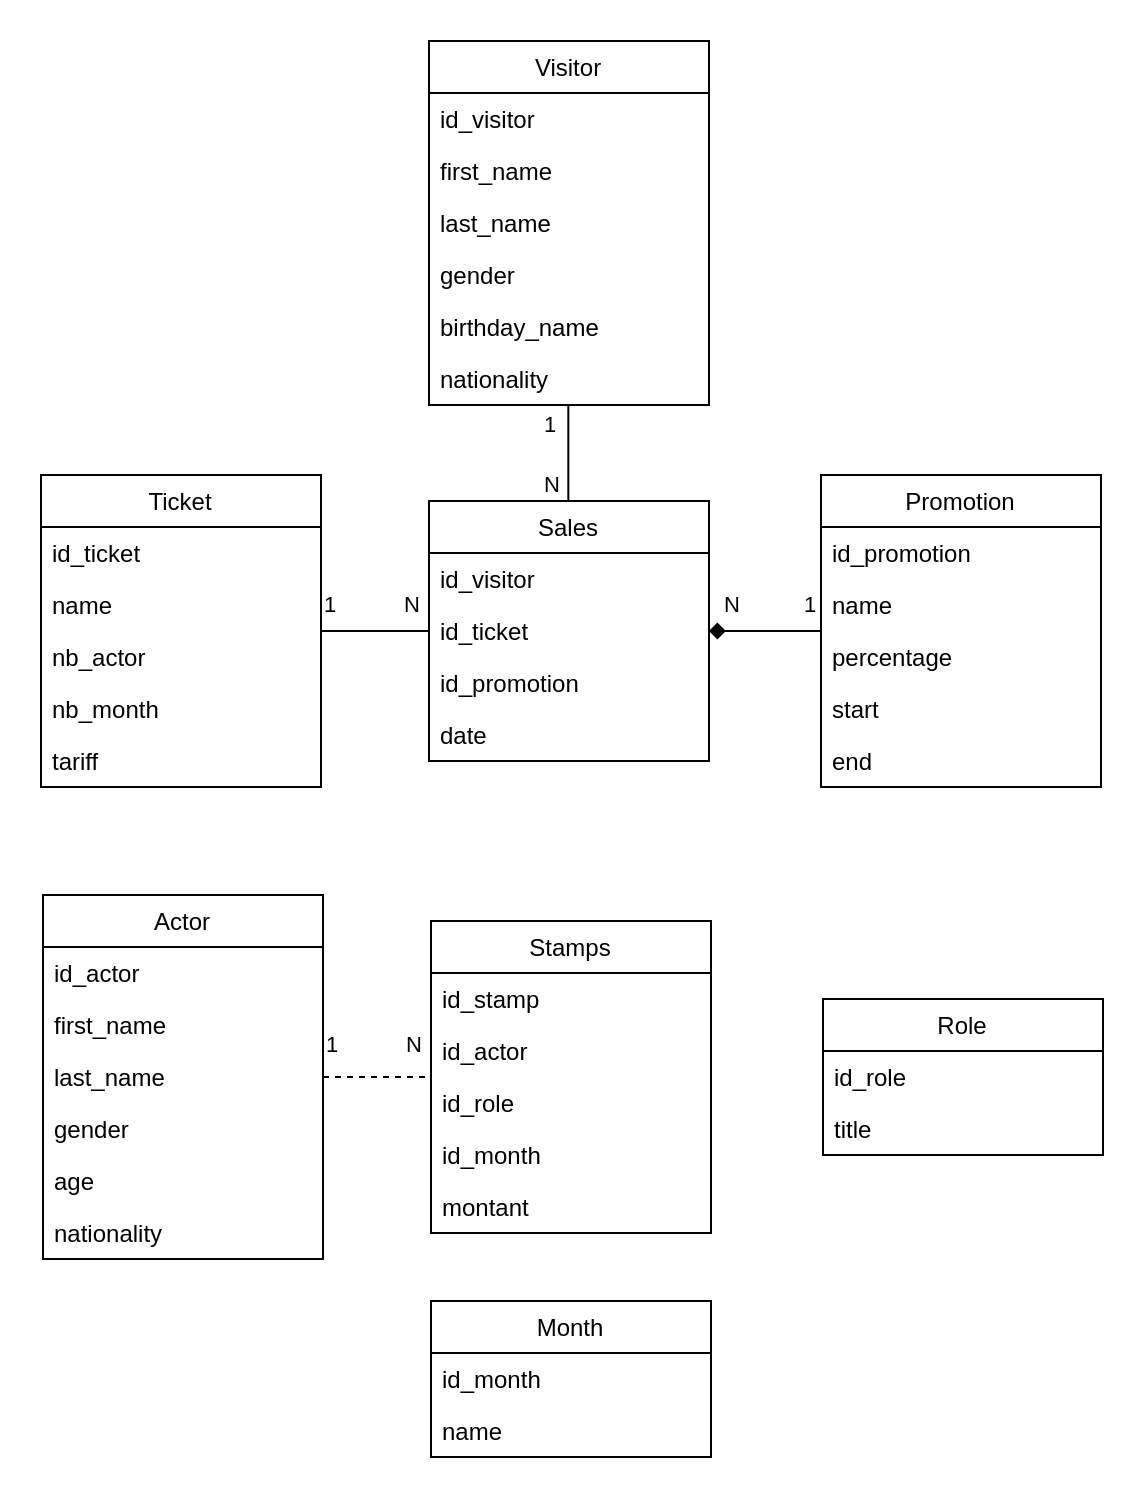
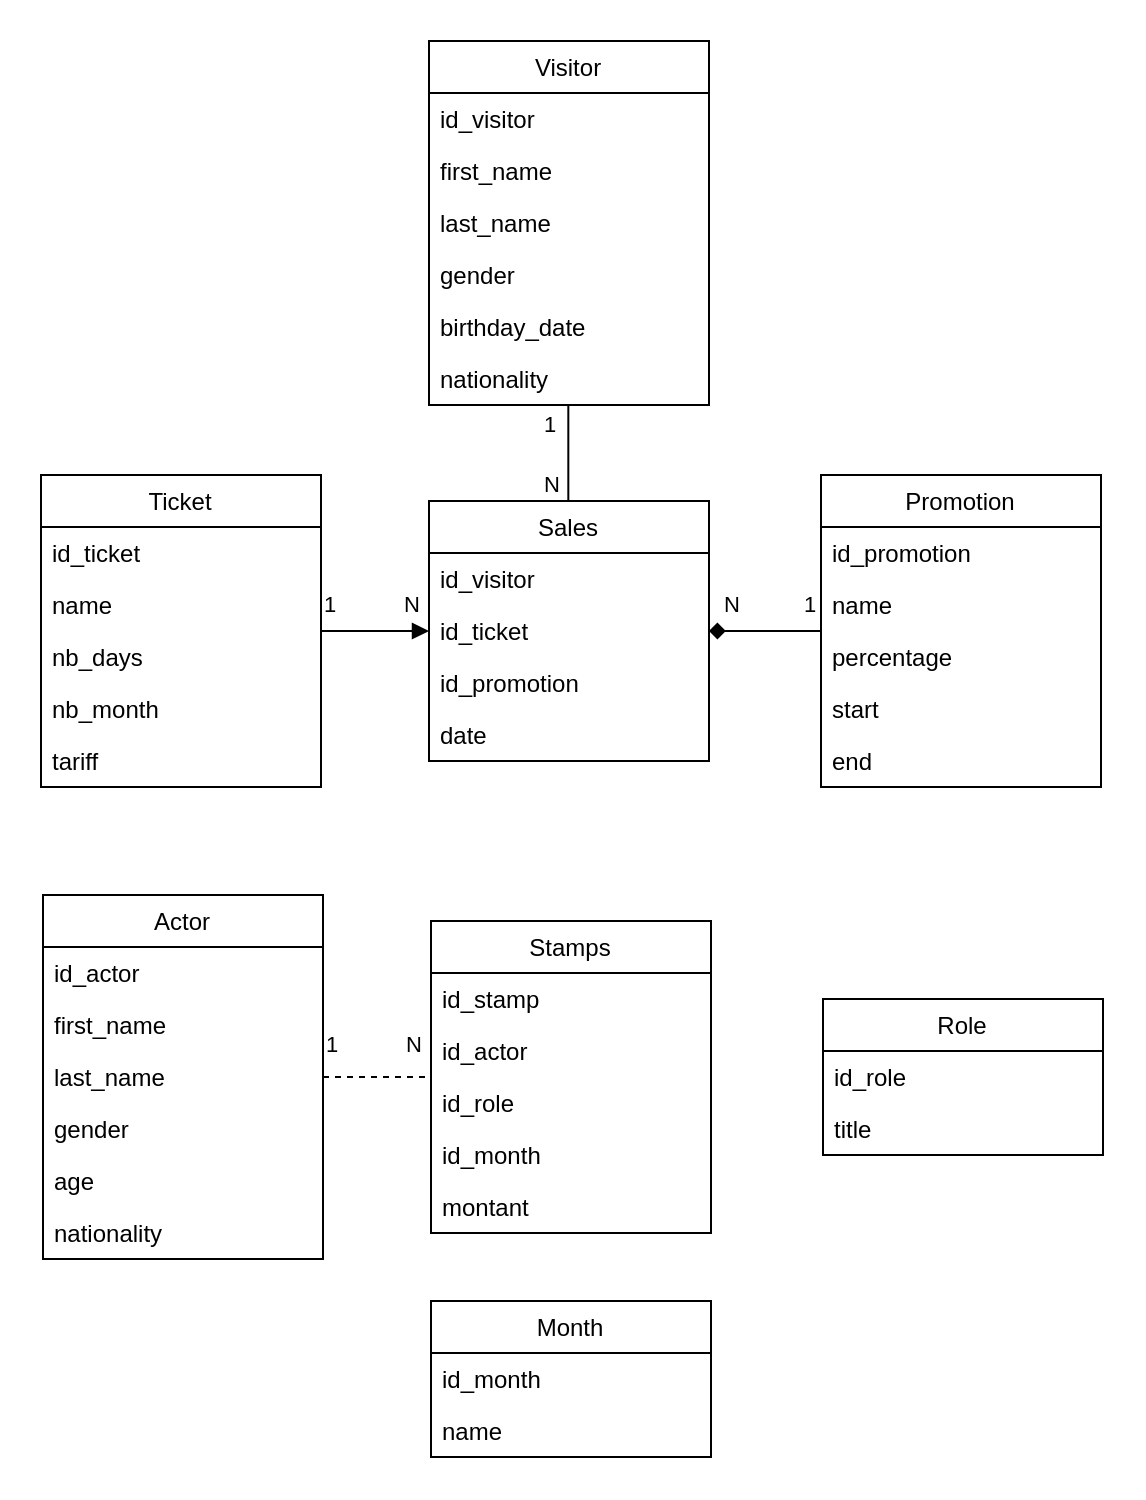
node "birthday_name": label "birthday_name" -> "birthday_date"
edge "Ticket" -- "Sales": arrowhead none -> block
node "nb_actor": label "nb_actor" -> "nb_days"
